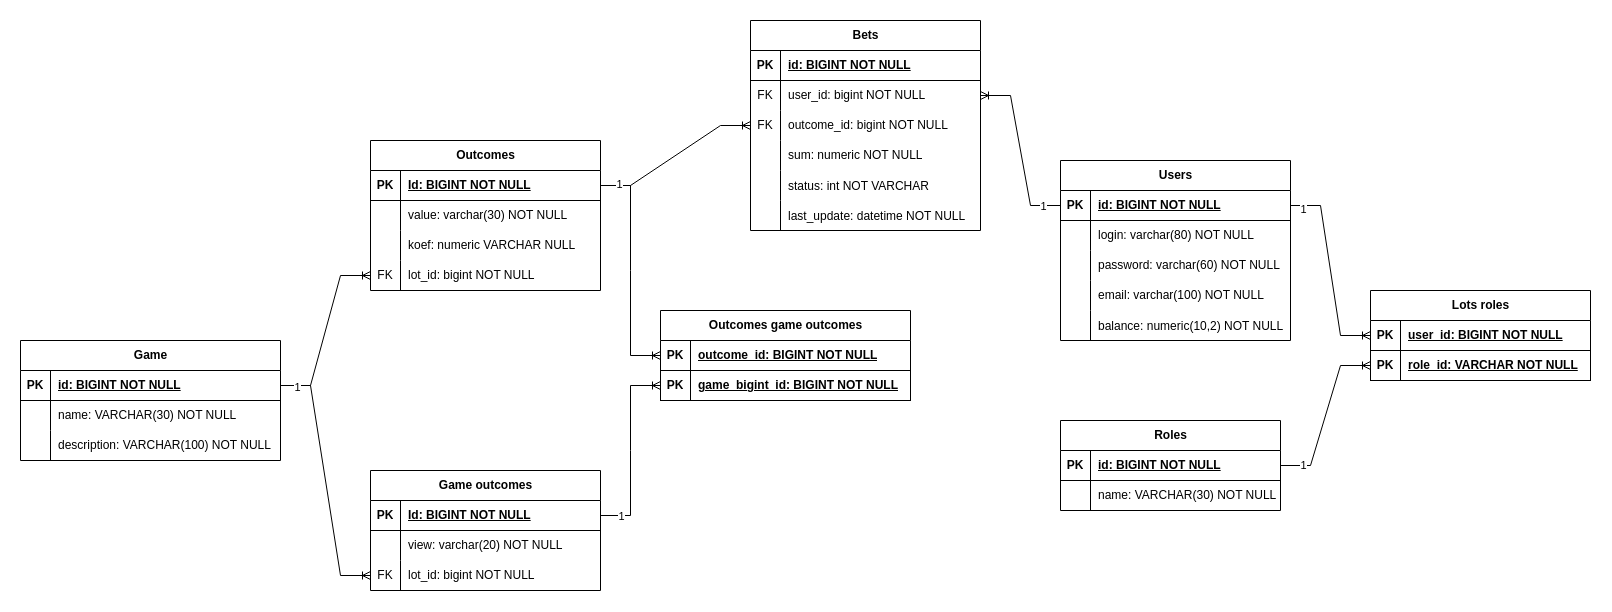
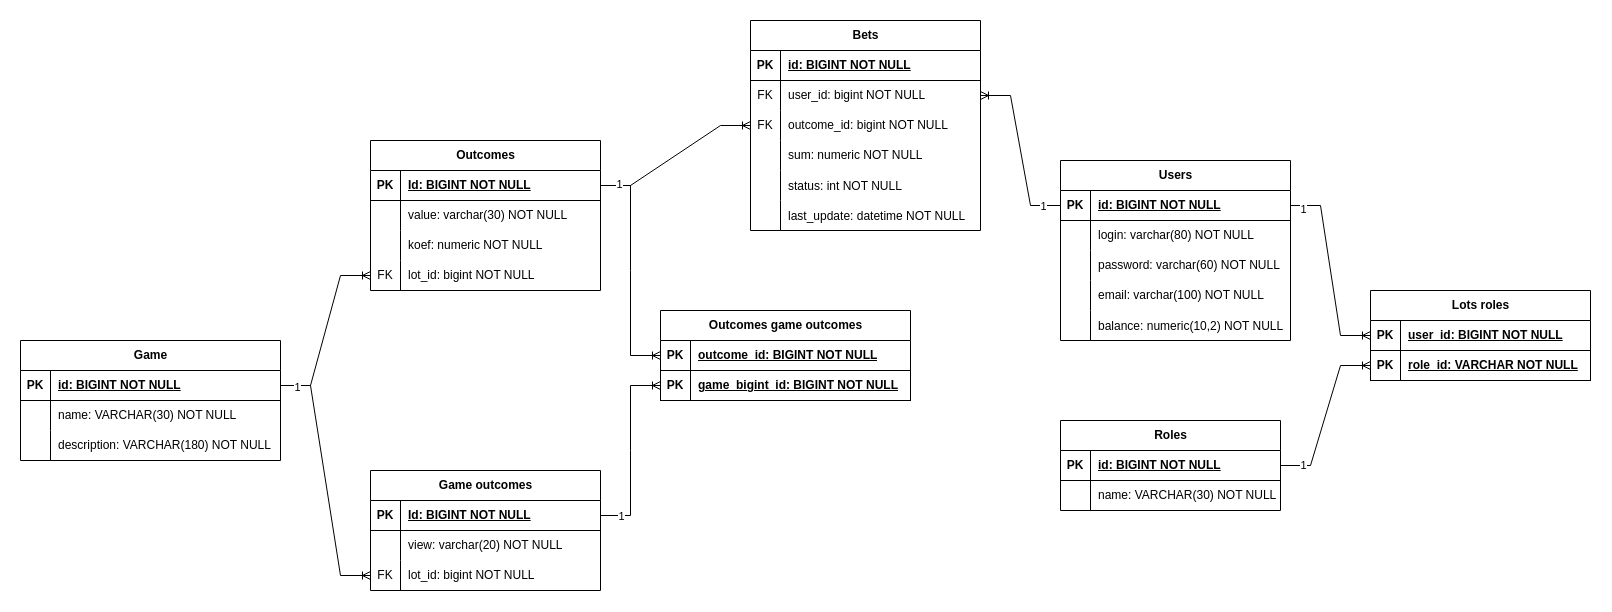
node "status: int NOT VARCHAR": label "status: int NOT VARCHAR" -> "status: int NOT NULL"
node "koef: numeric VARCHAR NULL": label "koef: numeric VARCHAR NULL" -> "koef: numeric NOT NULL"
node "description: VARCHAR(100) NOT NULL": label "description: VARCHAR(100) NOT NULL" -> "description: VARCHAR(180) NOT NULL"
